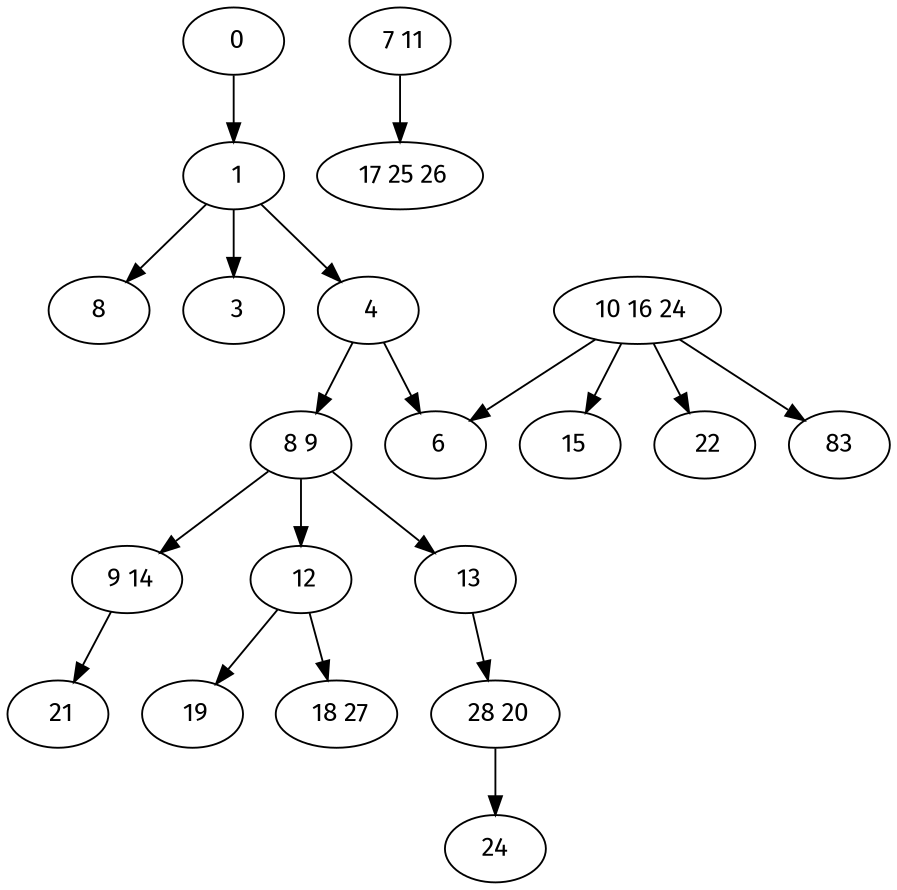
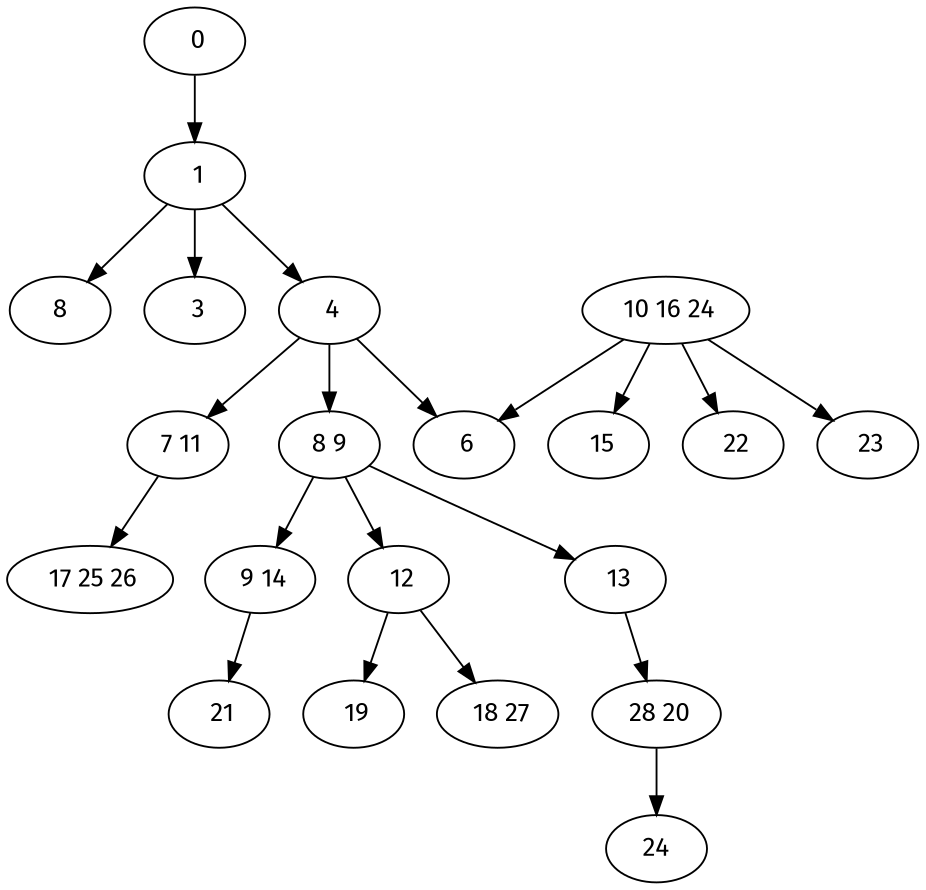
edge "4" -> "7 11": added
node "83": label "83" -> "23"
